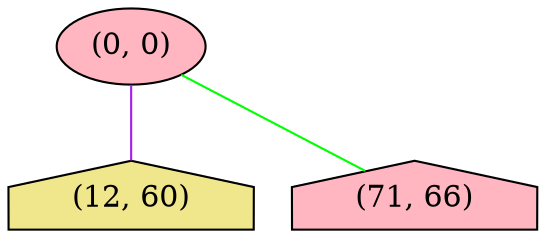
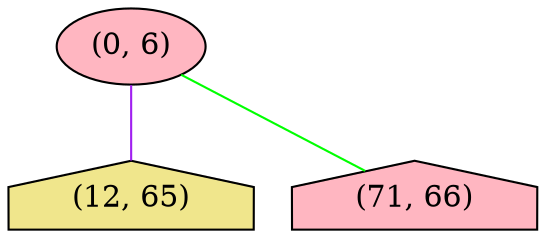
node "(0, 0)": label "(0, 0)" -> "(0, 6)"
node "(12, 60)": label "(12, 60)" -> "(12, 65)"
